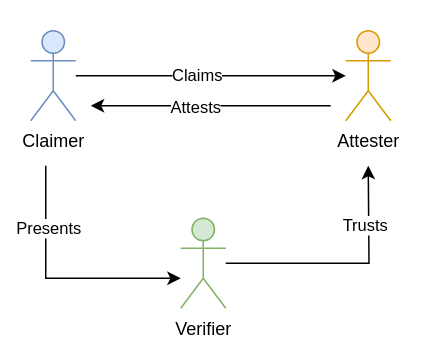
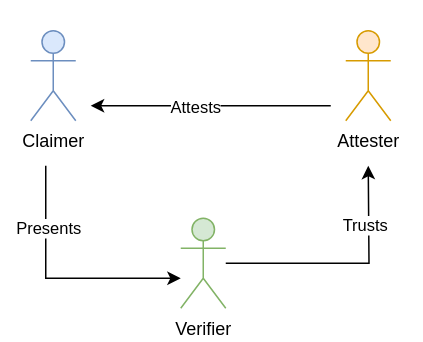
edge "Claimer" -> "Attester": removed, label "Claims"
